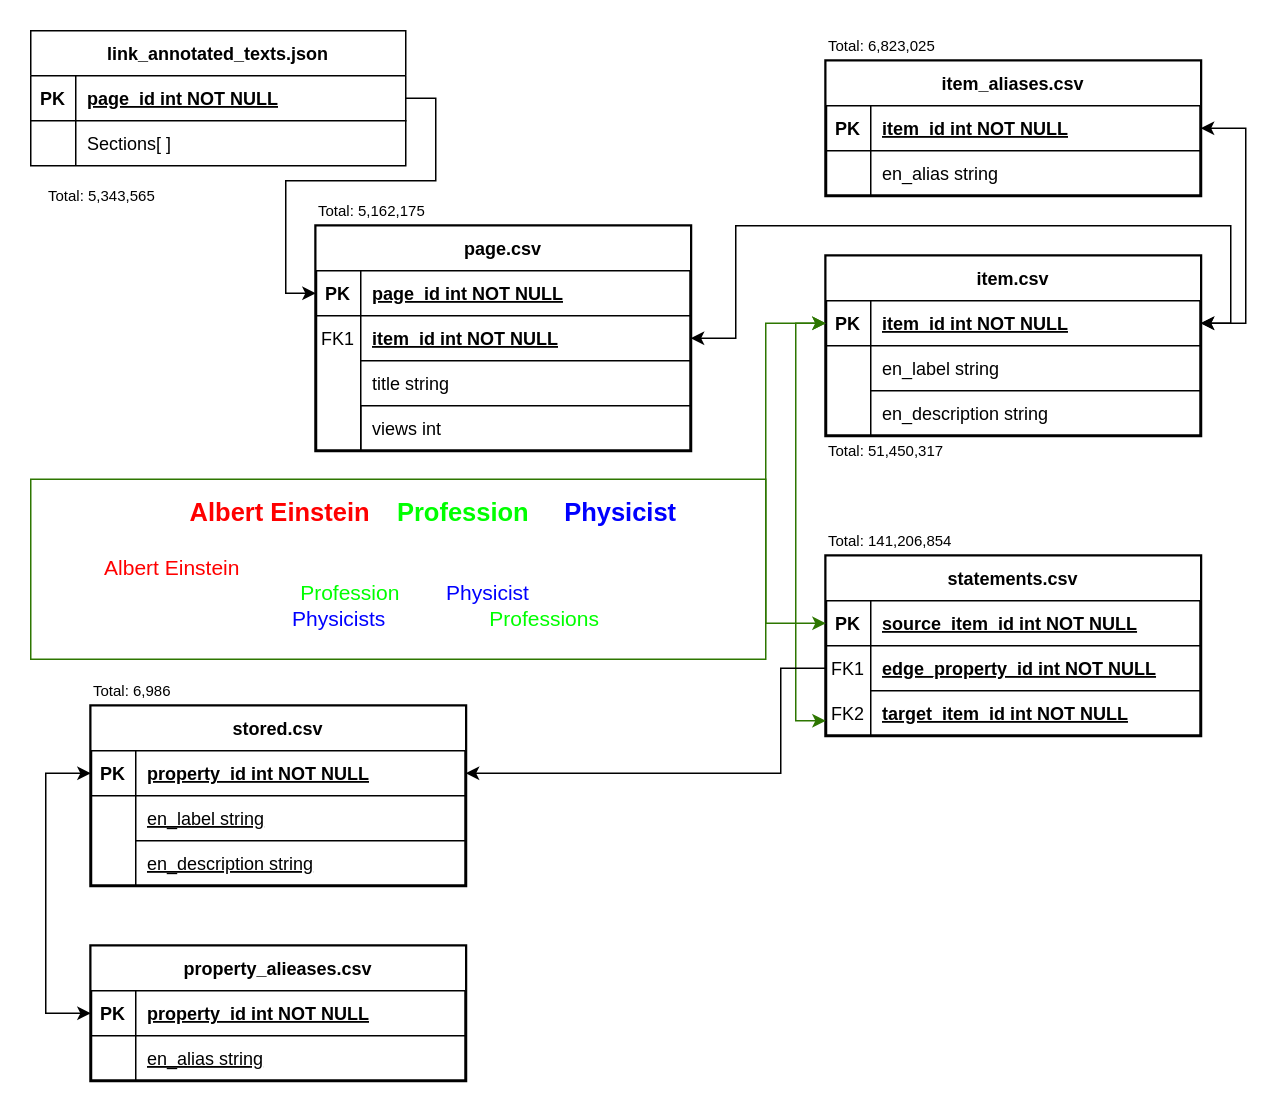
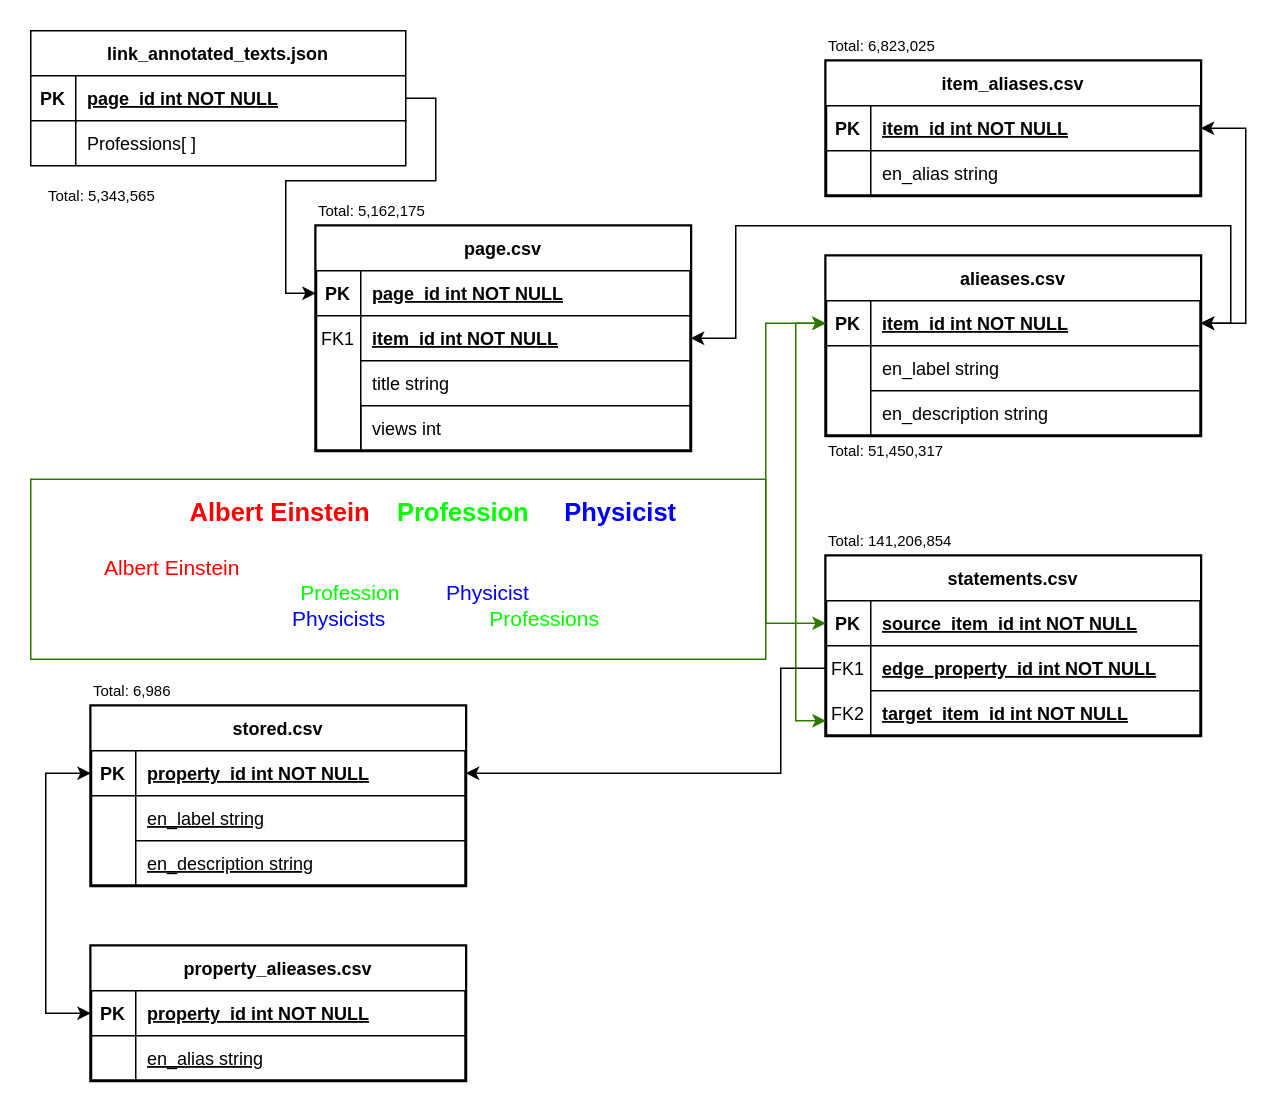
node "Sections[ ]": label "Sections[ ]" -> "Professions[ ]"
node "item.csv": label "item.csv" -> "alieases.csv"
